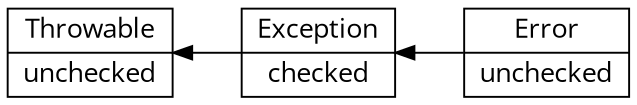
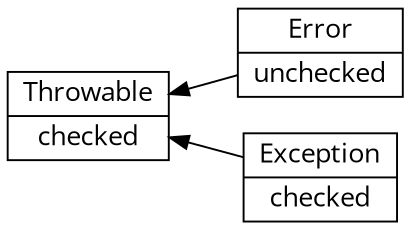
edge "Error" -> "Exception": now "Error" -> "Throwable"
node "Throwable": text "unchecked" -> "checked"
